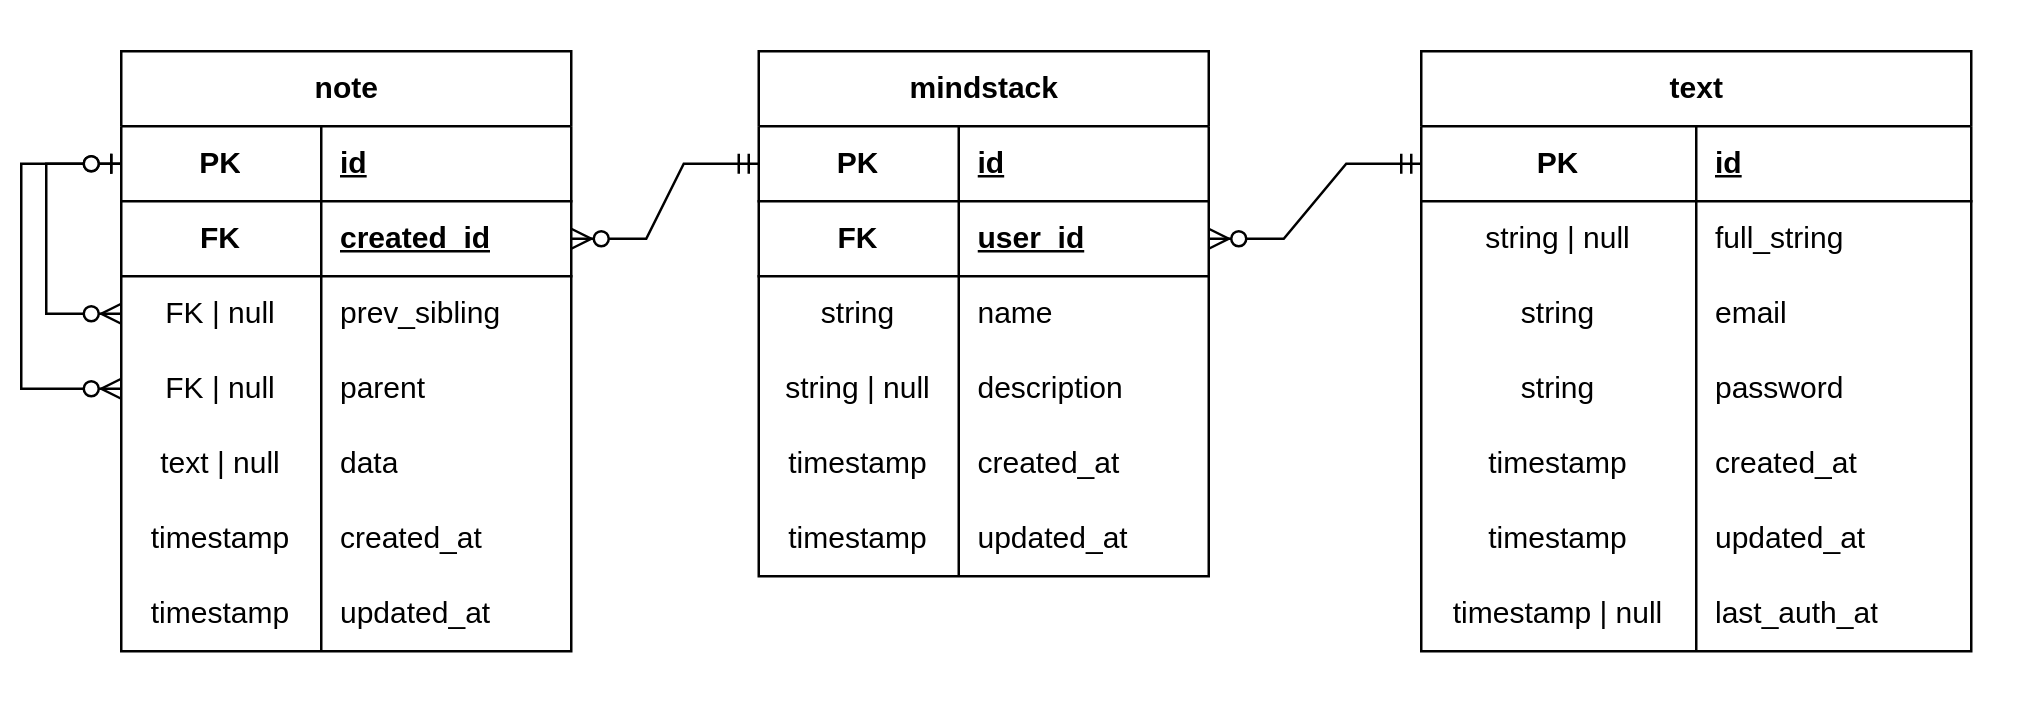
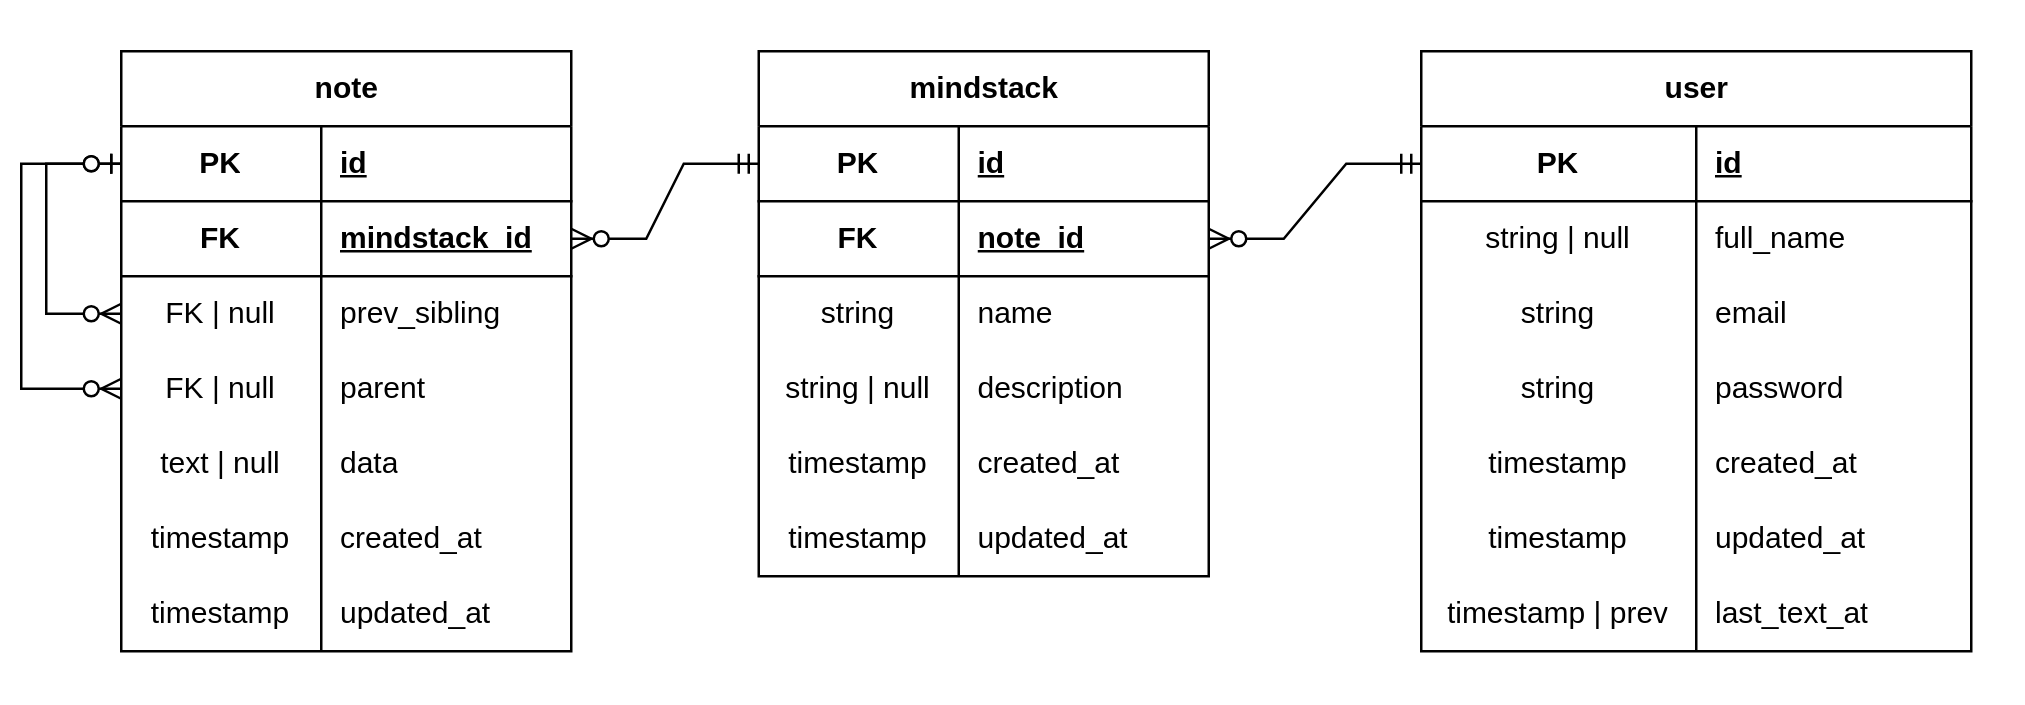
node "text": label "text" -> "user"
node "created_id": label "created_id" -> "mindstack_id"
node "user_id": label "user_id" -> "note_id"
node "full_string": label "full_string" -> "full_name"
node "timestamp | null": label "timestamp | null" -> "timestamp | prev"
node "last_auth_at": label "last_auth_at" -> "last_text_at"
